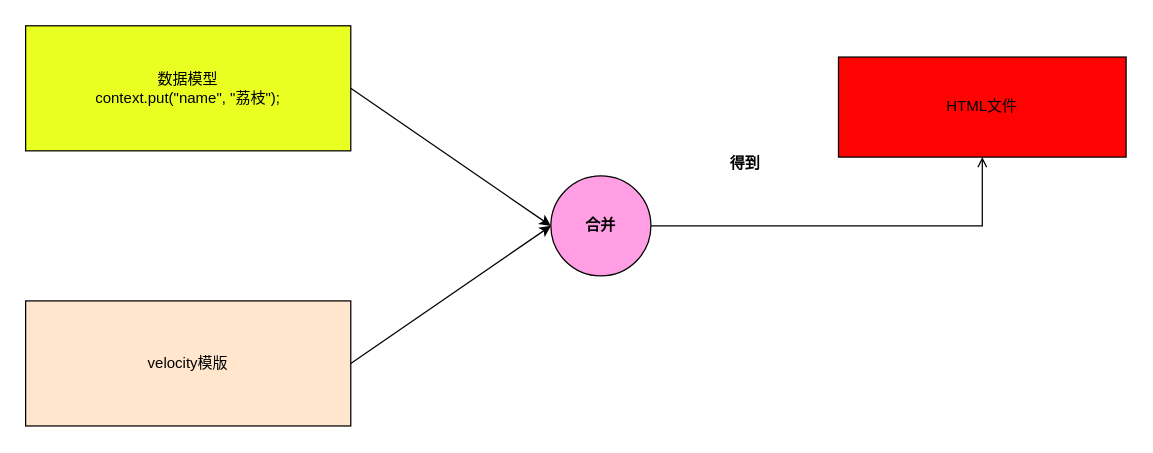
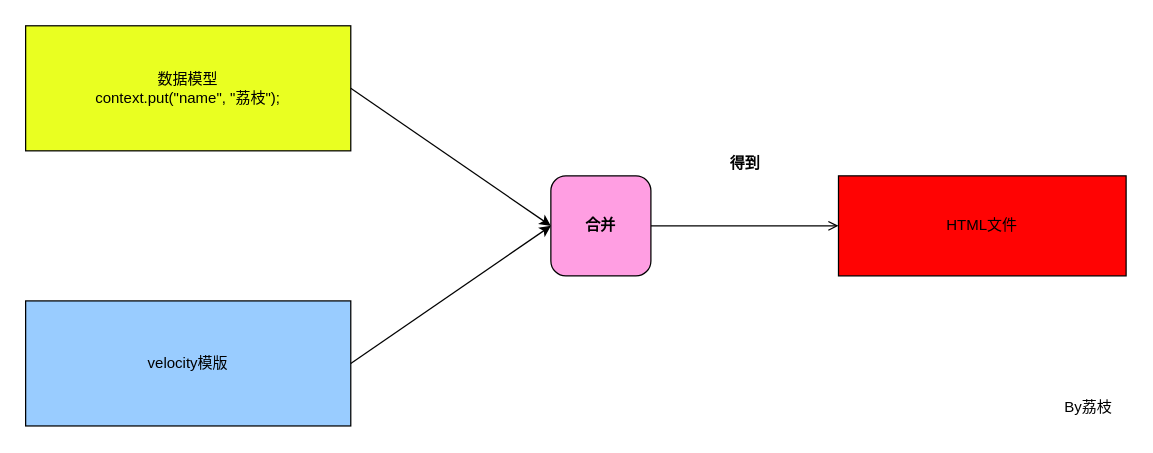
node "HTML文件": moved (982, 107) -> (982, 226)
node "合并": shape ellipse -> rounded rectangle
node "velocity模版": fillcolor #ffe6cc -> #99ccff
node "By荔枝": added
